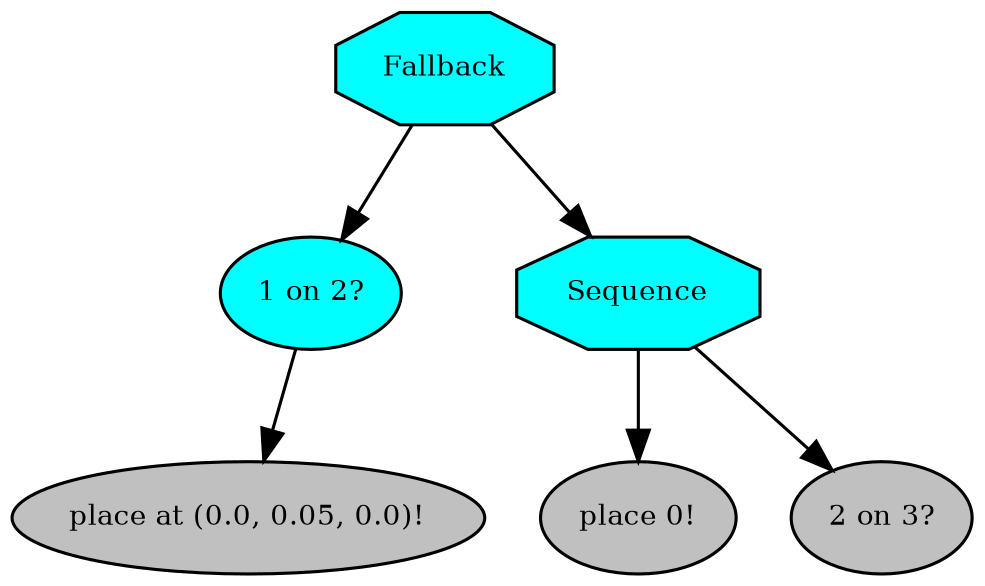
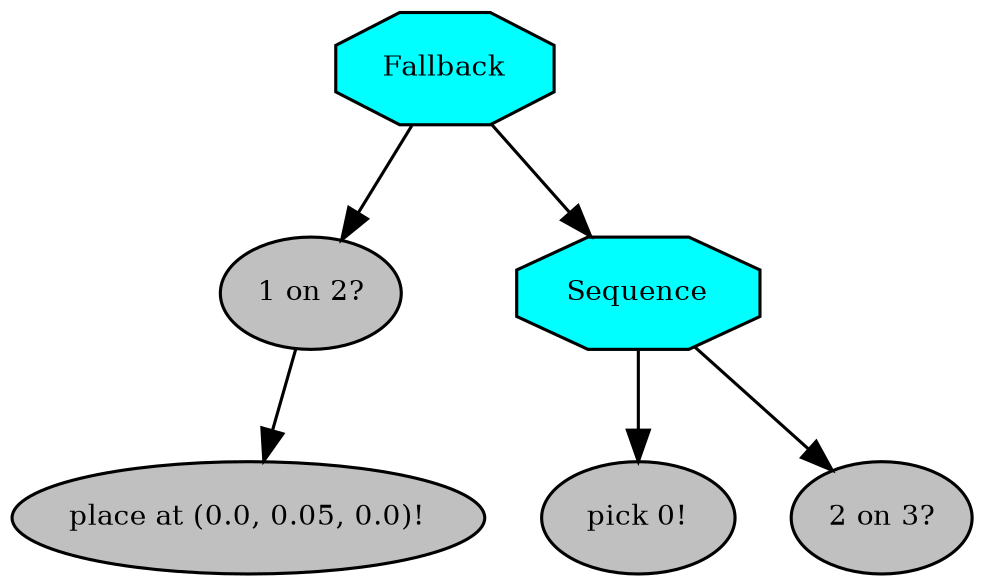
node "1 on 2?": fillcolor cyan -> gray
node "place 0!": label "place 0!" -> "pick 0!"
